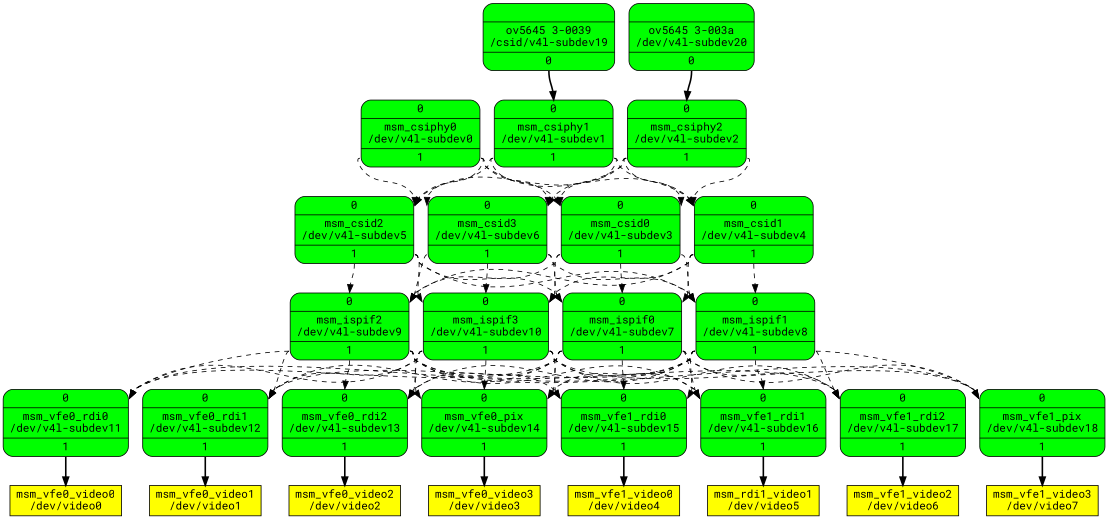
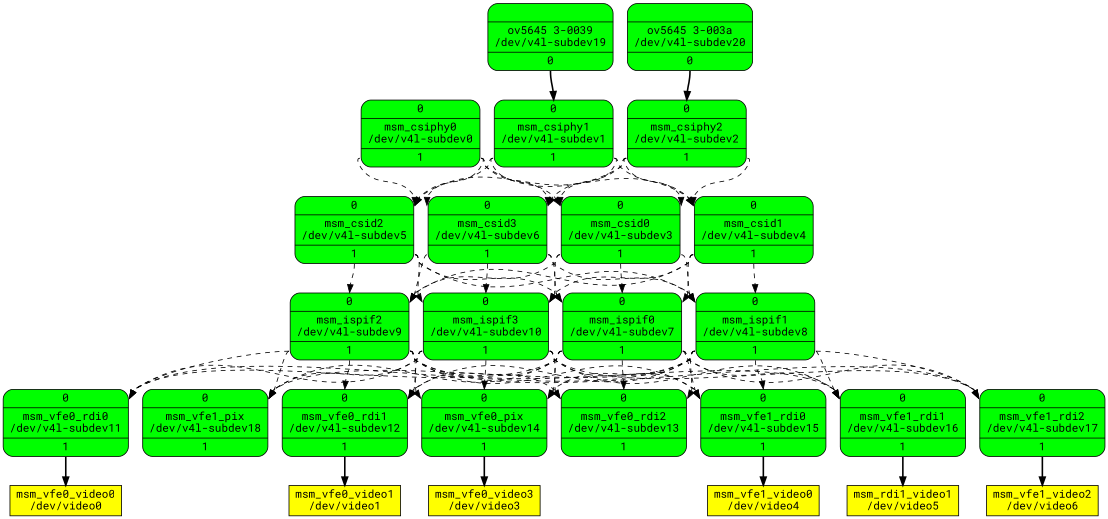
node "ov5645 3-0039": text "/csid/v4l-subdev19" -> "/dev/v4l-subdev19"
node "msm_vfe0_video2 /dev/video2": removed
node "msm_vfe1_video3 /dev/video7": removed
